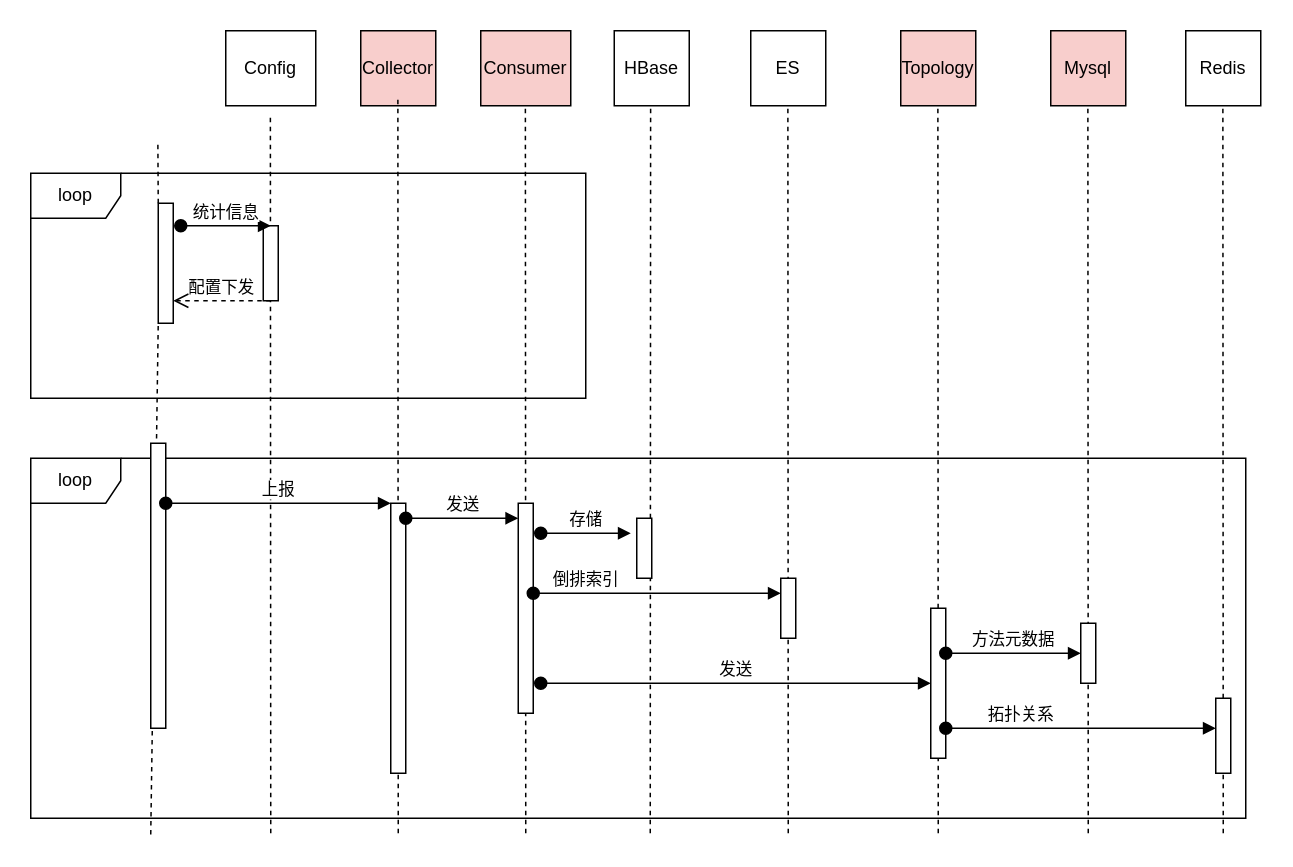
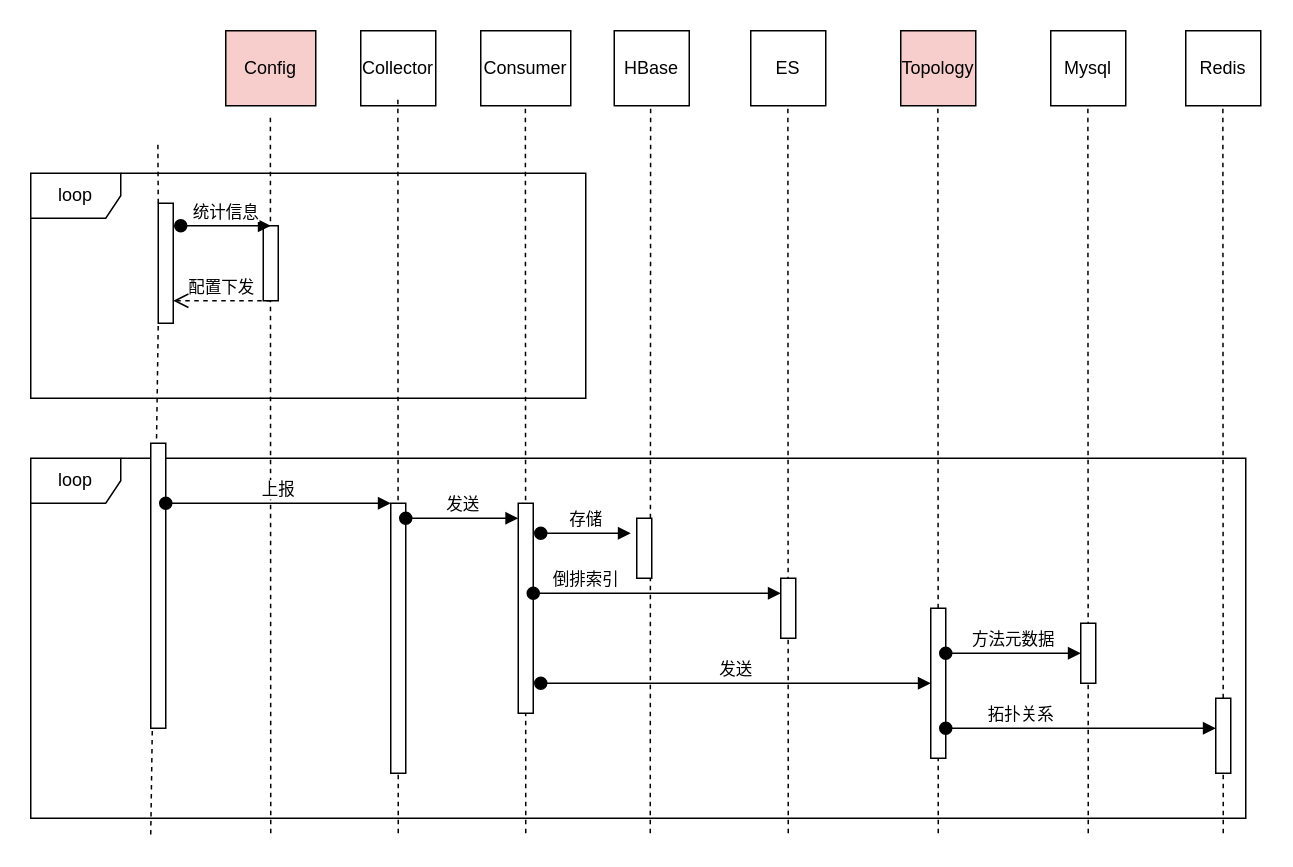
node "Config": fillcolor #ffffff -> #f8cecc
node "Collector": fillcolor #f8cecc -> #ffffff
node "Consumer": fillcolor #f8cecc -> #ffffff
node "Mysql": fillcolor #f8cecc -> #ffffff
